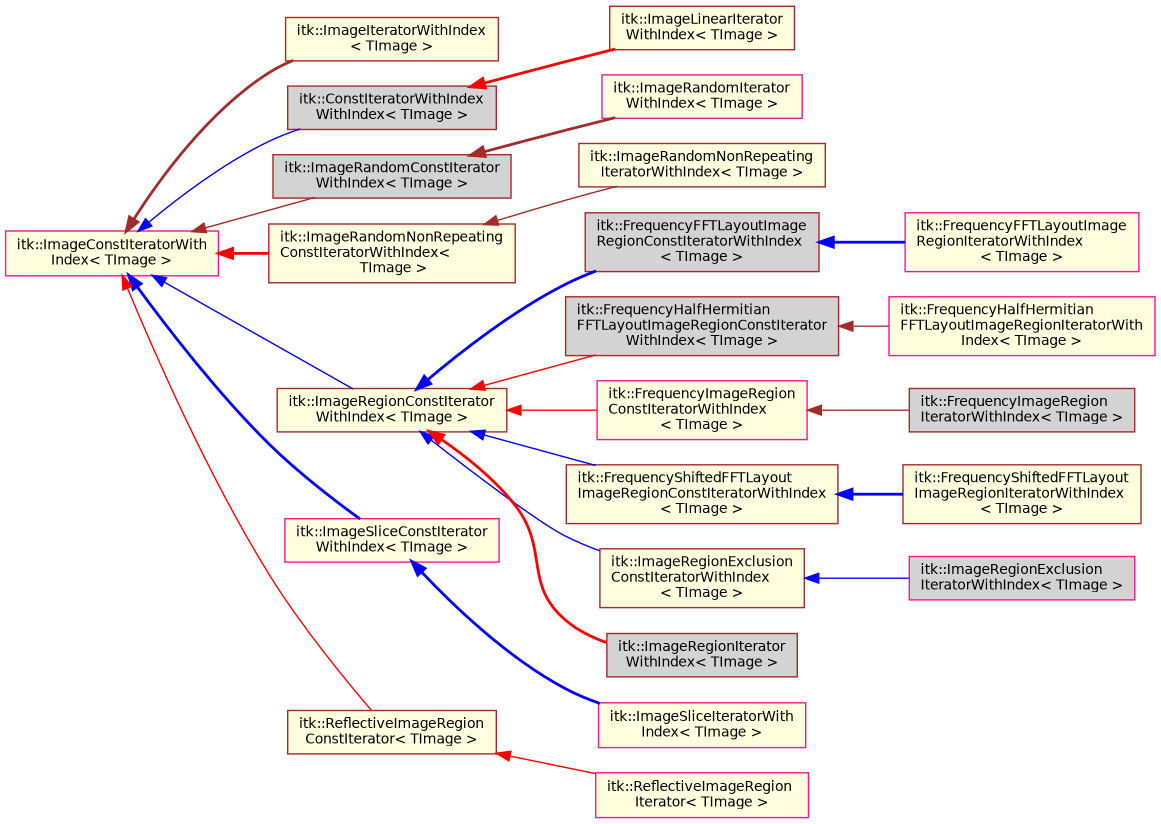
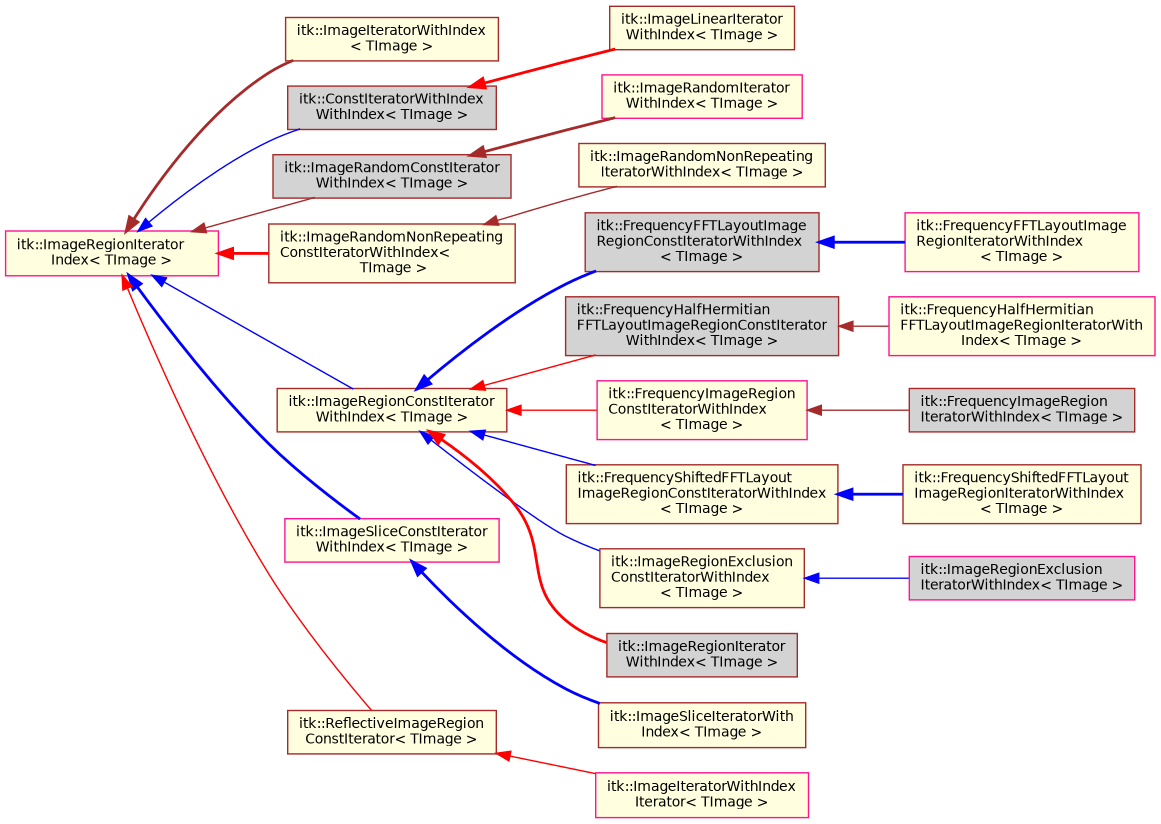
node "itk::ImageConstIteratorWith Index< TImage >": label "itk::ImageConstIteratorWith Index< TImage >" -> "itk::ImageRegionIterator Index< TImage >"
node "itk::ImageSliceIteratorWith Index< TImage >": color deeppink -> brown
node "itk::ReflectiveImageRegion Iterator< TImage >": label "itk::ReflectiveImageRegion Iterator< TImage >" -> "itk::ImageIteratorWithIndex Iterator< TImage >"
